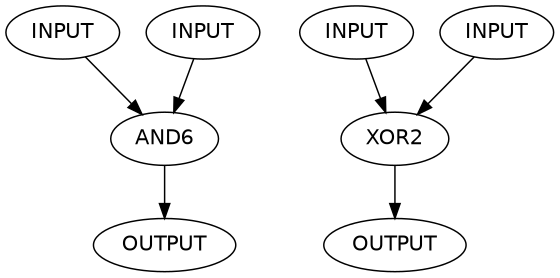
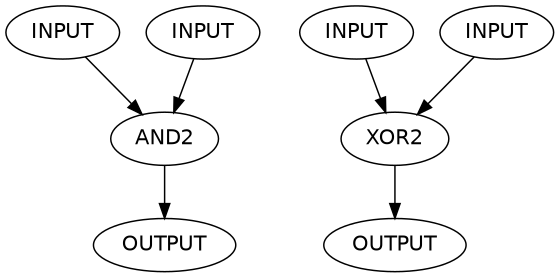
node "AND6": label "AND6" -> "AND2"
